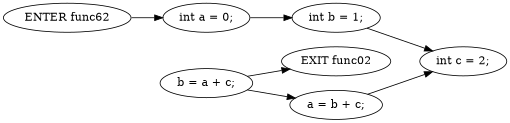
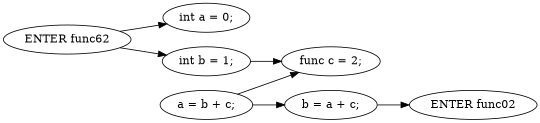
edge "int a = 0;" -> "int b = 1;": now "ENTER func62" -> "int b = 1;"
node "EXIT func02": label "EXIT func02" -> "ENTER func02"
node "int c = 2;": label "int c = 2;" -> "func c = 2;"
edge "b = a + c;" -> "a = b + c;": reversed
